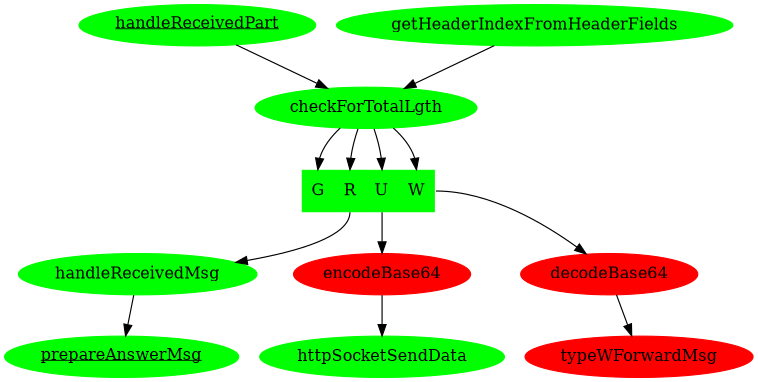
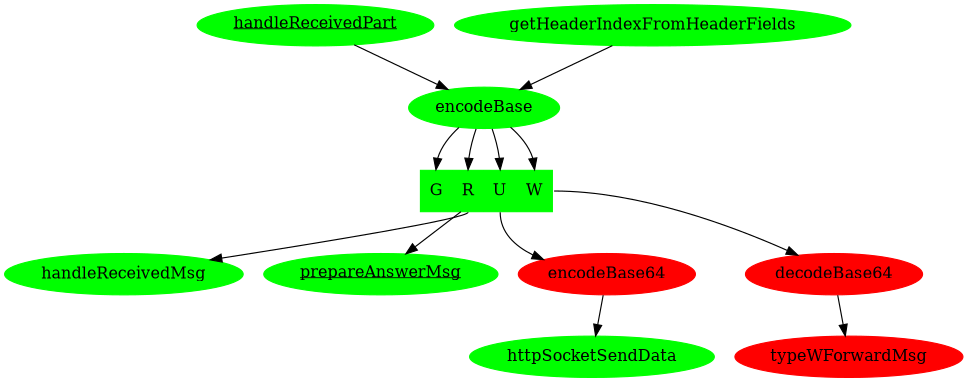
node "checkForTotalLgth": label "checkForTotalLgth" -> "encodeBase"
edge "handleReceivedMsg" -> "prepareAnswerMsg": now "G" -> "prepareAnswerMsg"
